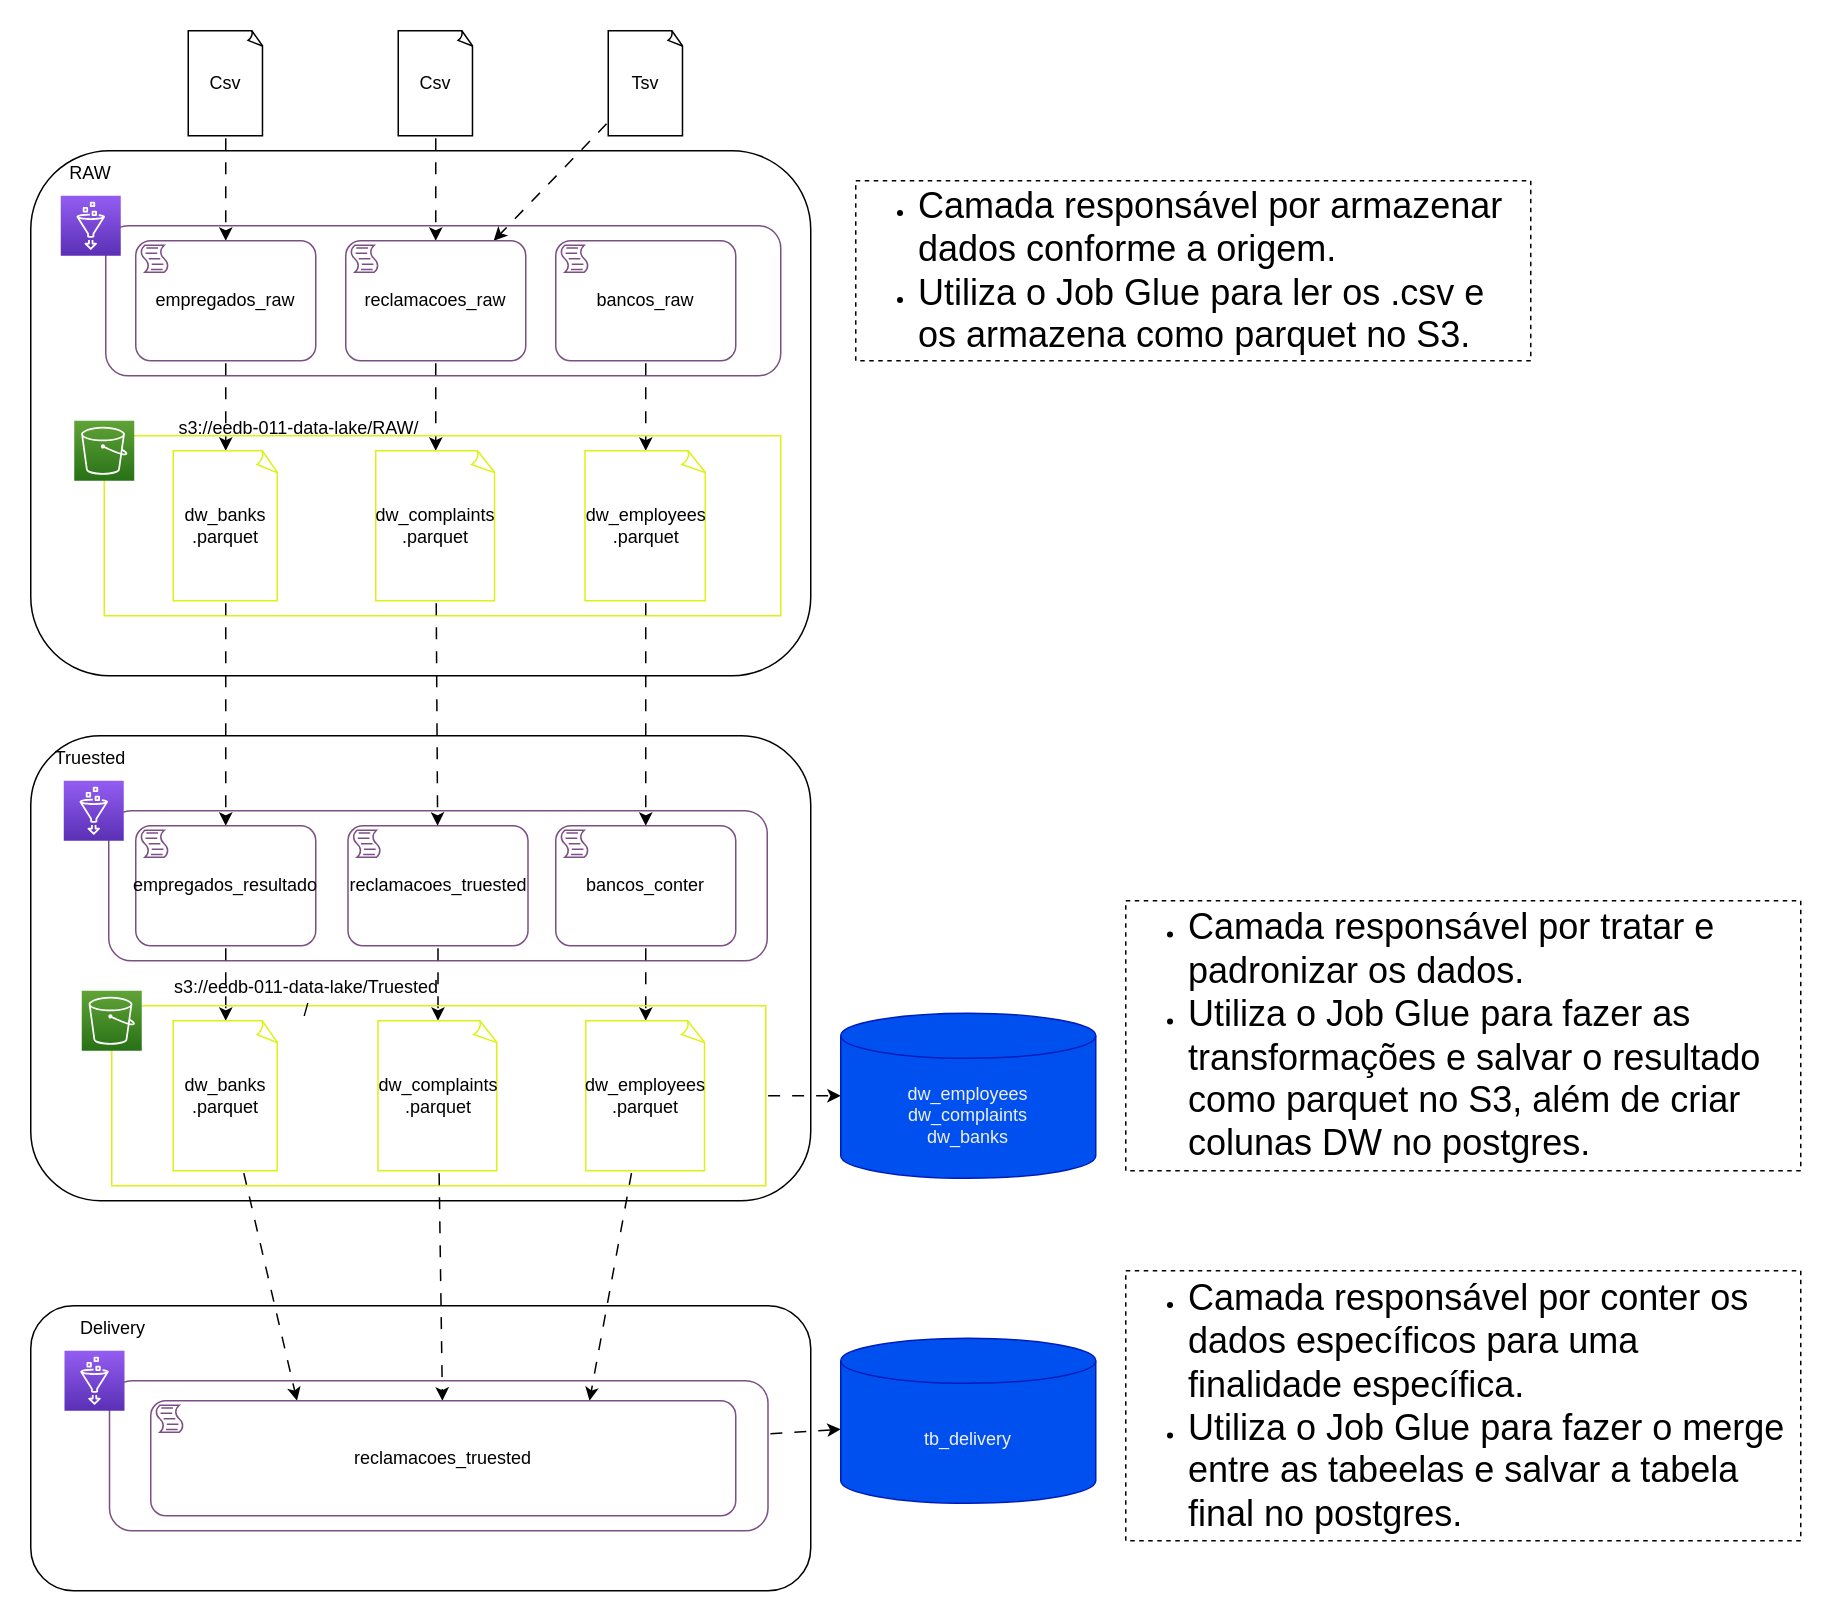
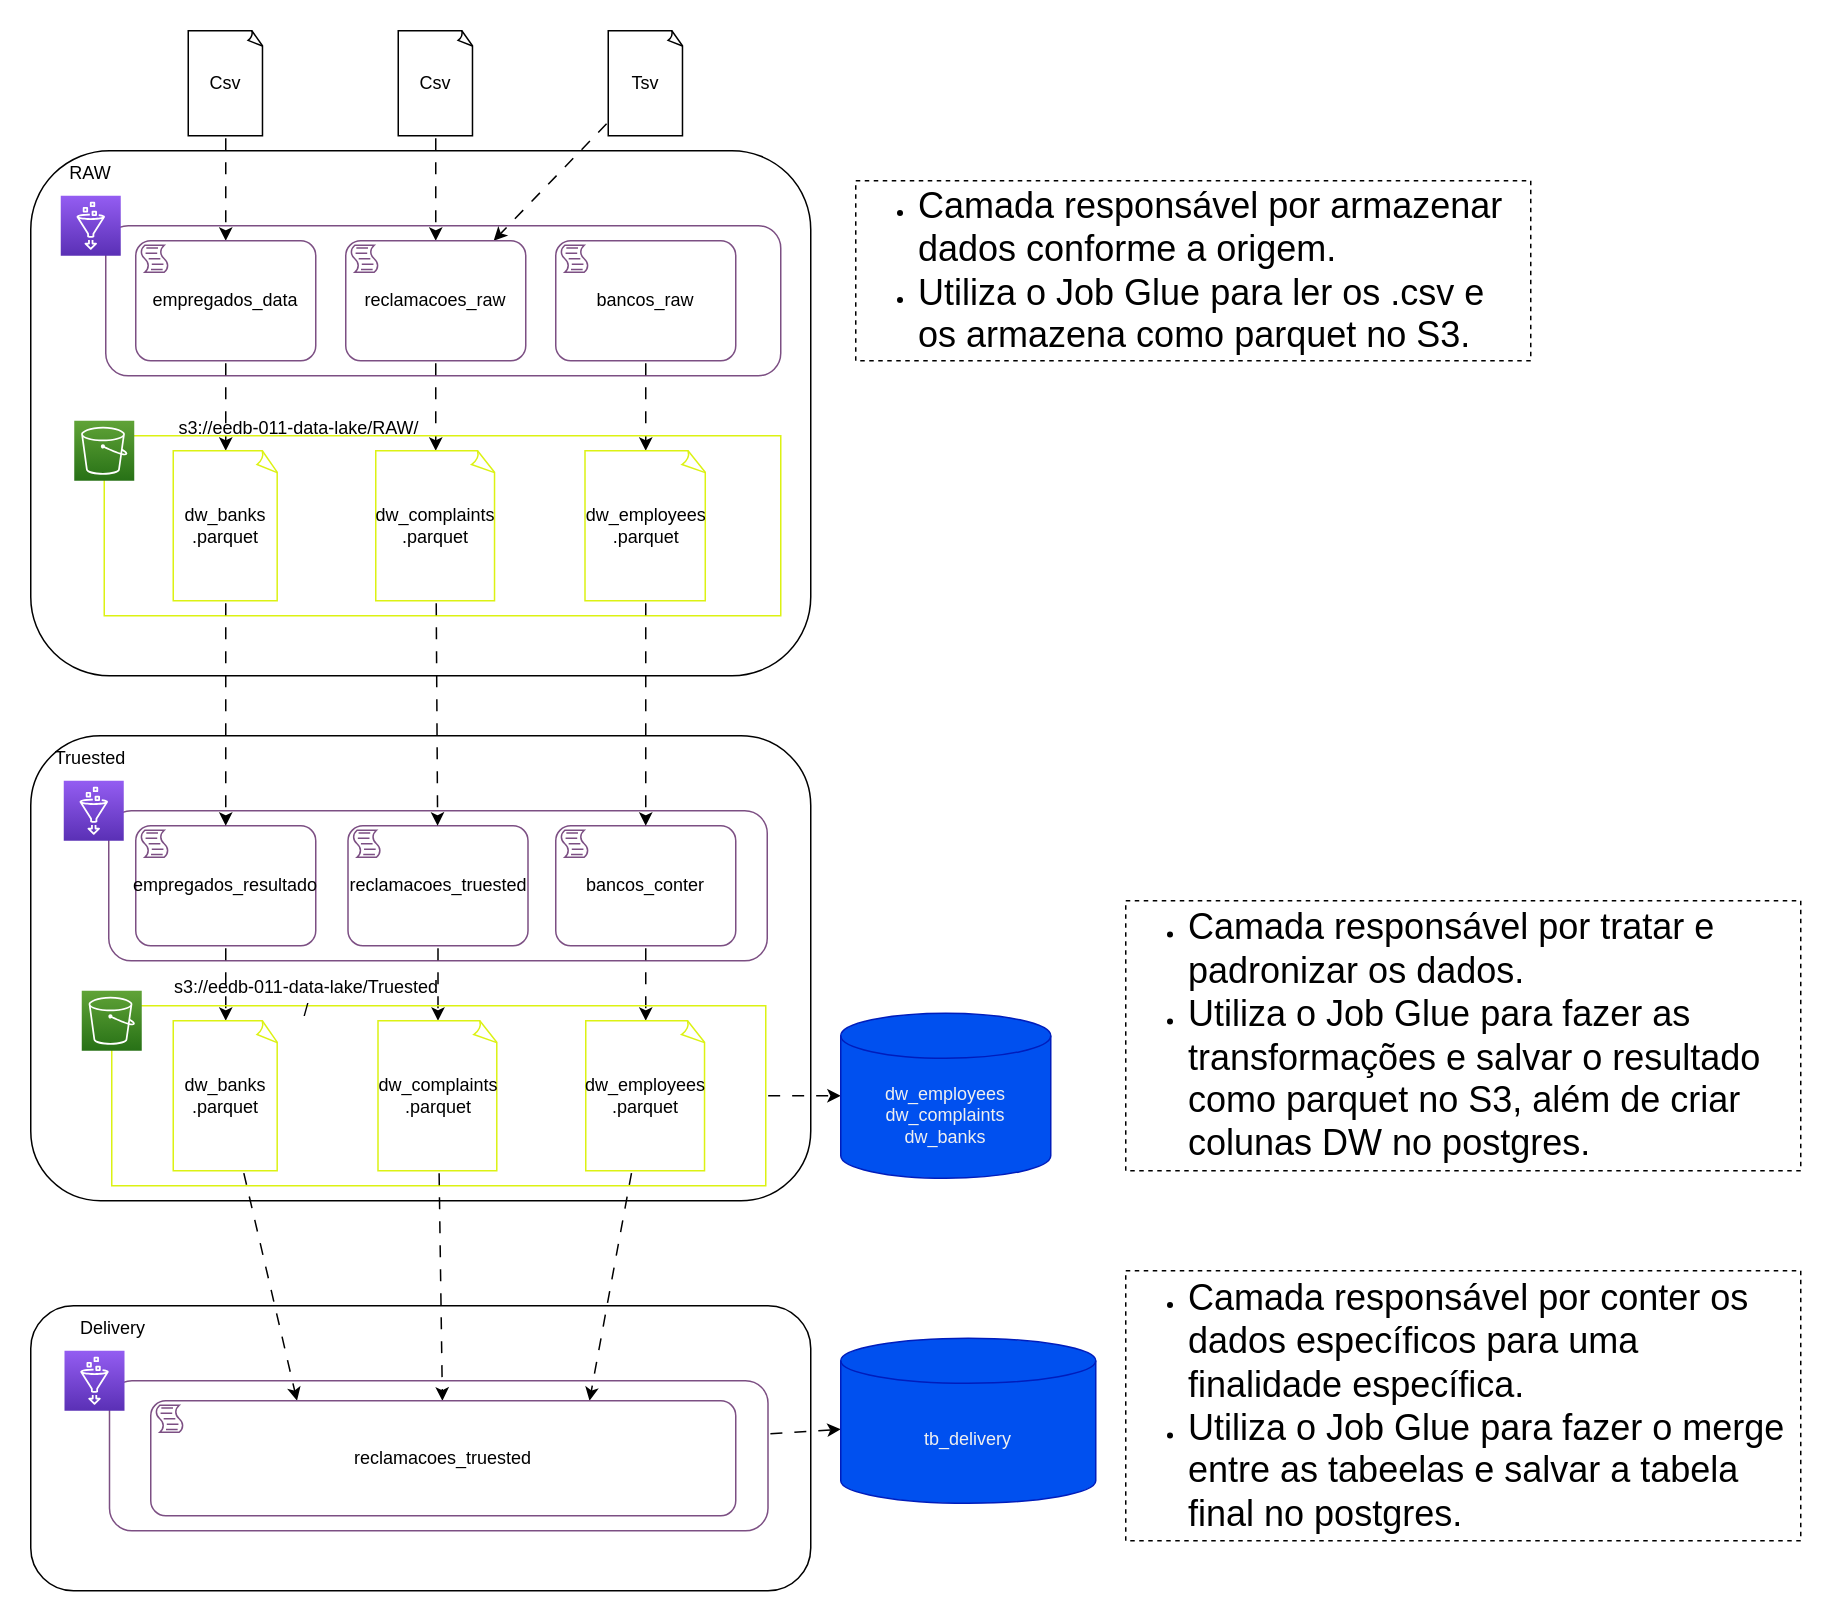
node "empregados_raw": label "empregados_raw" -> "empregados_data"
node "dw_employees dw_complaints dw_banks": size 255x165 -> 210x165
